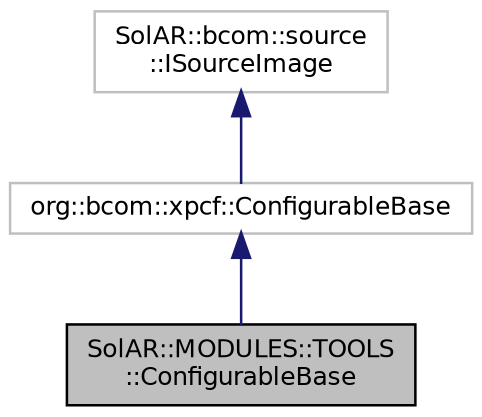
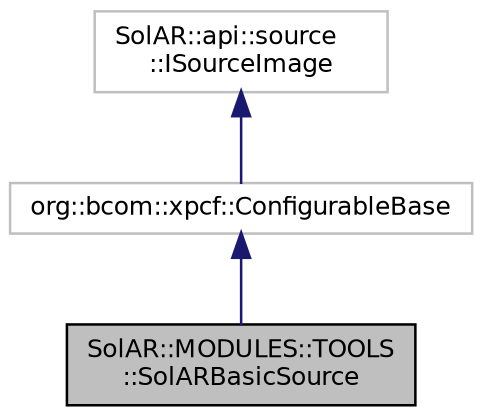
node "SolAR::bcom::source ::ISourceImage": label "SolAR::bcom::source ::ISourceImage" -> "SolAR::api::source ::ISourceImage"
node "SolAR::MODULES::TOOLS ::ConfigurableBase": label "SolAR::MODULES::TOOLS ::ConfigurableBase" -> "SolAR::MODULES::TOOLS ::SolARBasicSource"
